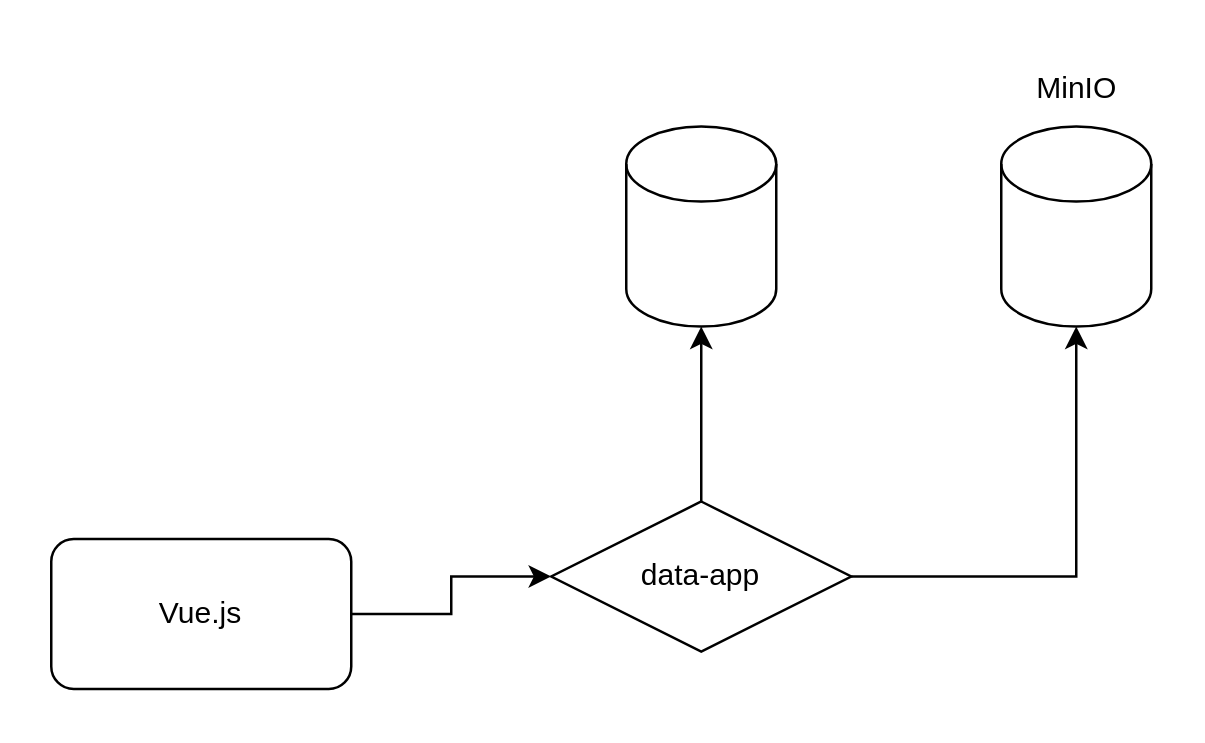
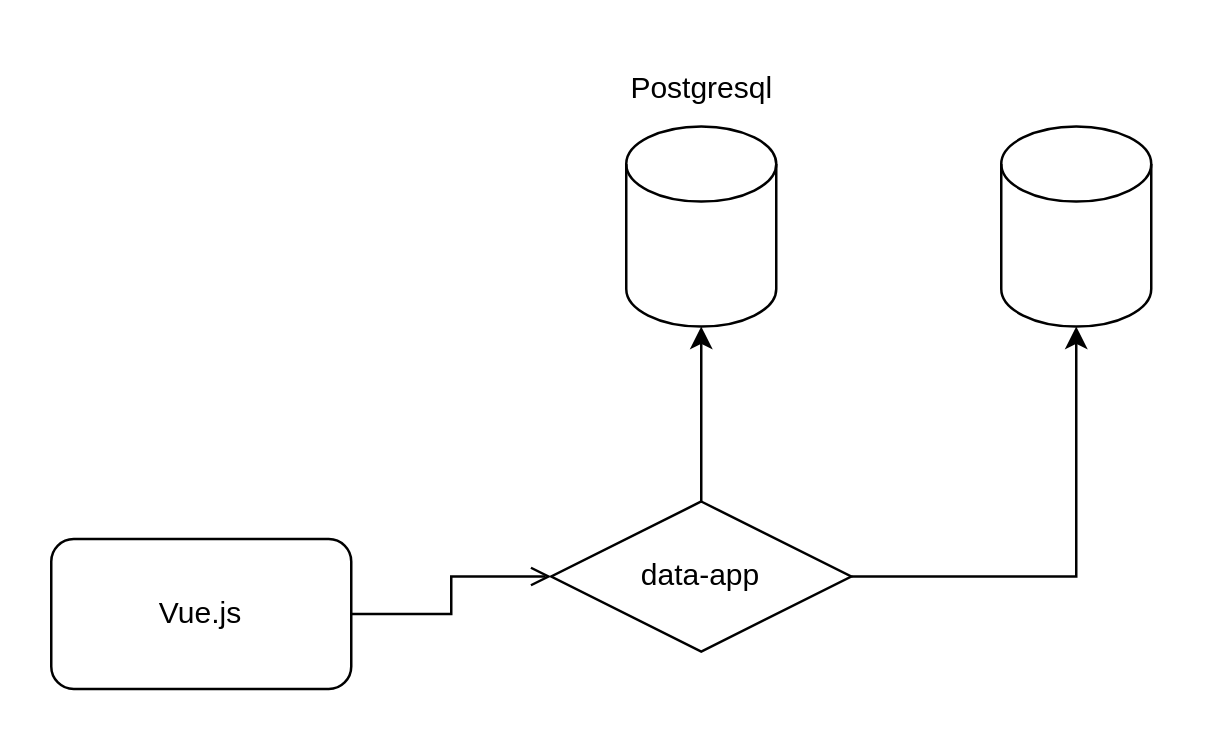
node "Postgresql": added
node "MinIO": removed
edge "Vue.js" -> "data-app": arrowhead classic -> open
